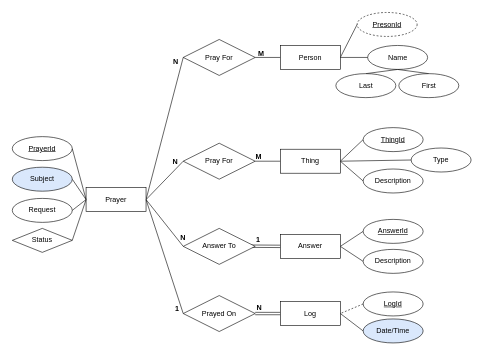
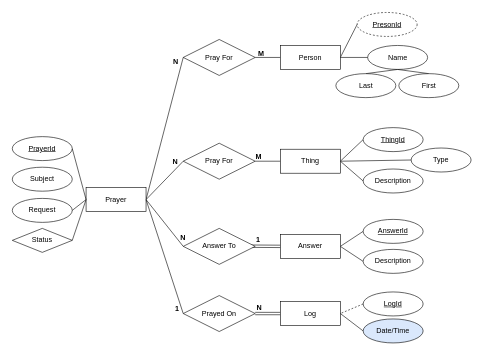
node "Subject": fillcolor #dae8fc -> #ffffff
edge "Subject" -- "Prayer": removed
